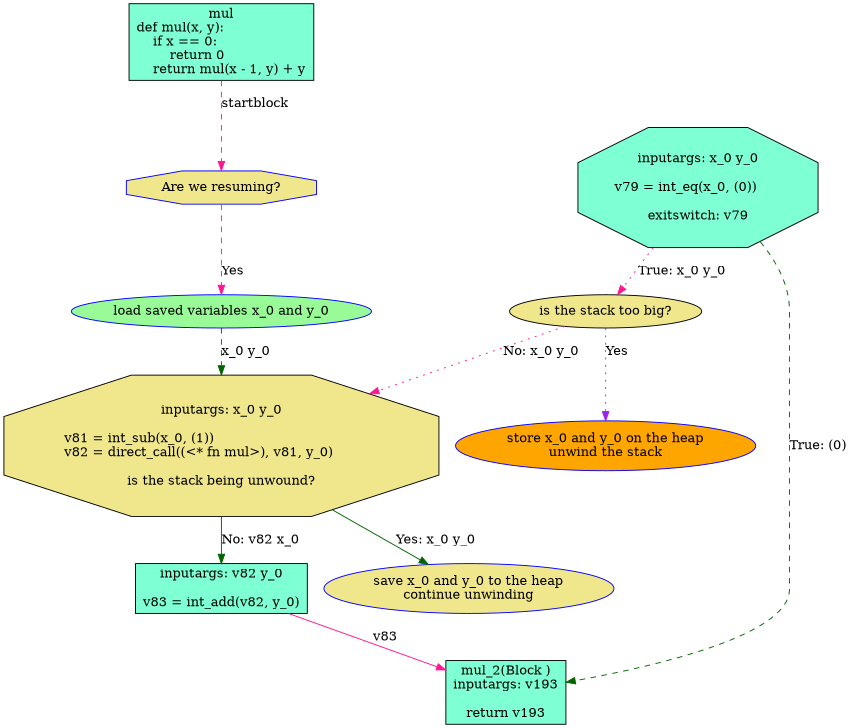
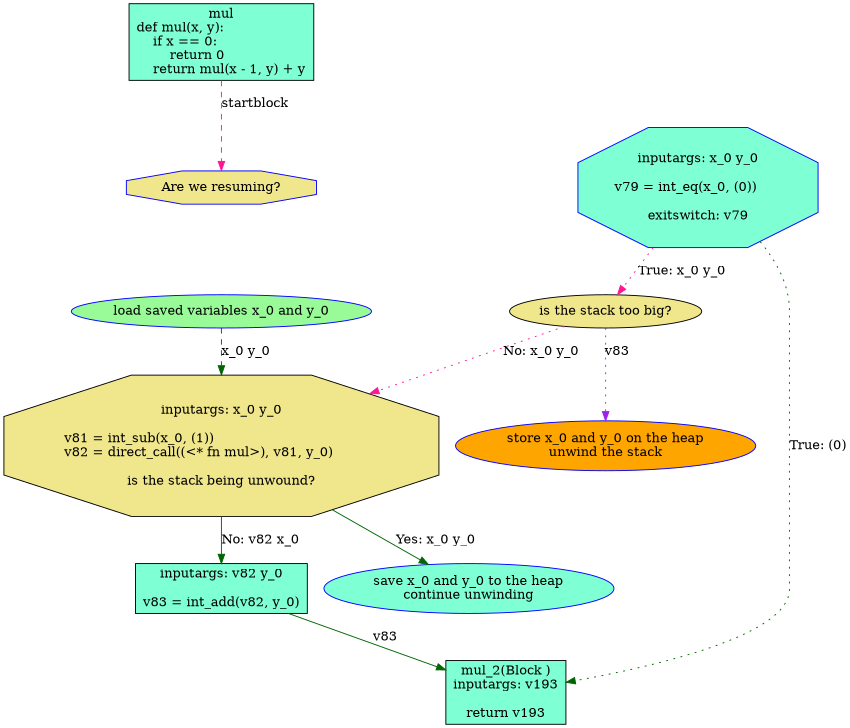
node "inputargs: x_0 y_0 v79 = int_eq(x_0, (0)) exitswitch: v79": color black -> blue
edge "Are we resuming?" -> "load saved variables x_0 and y_0": removed, label "Yes"
edge "is the stack too big?" -> "store x_0 and y_0 on the heap unwind the stack": label "Yes" -> "v83"
edge "inputargs: x_0 y_0 v79 = int_eq(x_0, (0)) exitswitch: v79" -> "mul_2(Block ) inputargs: v193 return v193": style dashed -> dotted
node "save x_0 and y_0 to the heap continue unwinding": fillcolor khaki -> aquamarine
edge "inputargs: v82 y_0 v83 = int_add(v82, y_0)" -> "mul_2(Block ) inputargs: v193 return v193": color deeppink -> darkgreen
